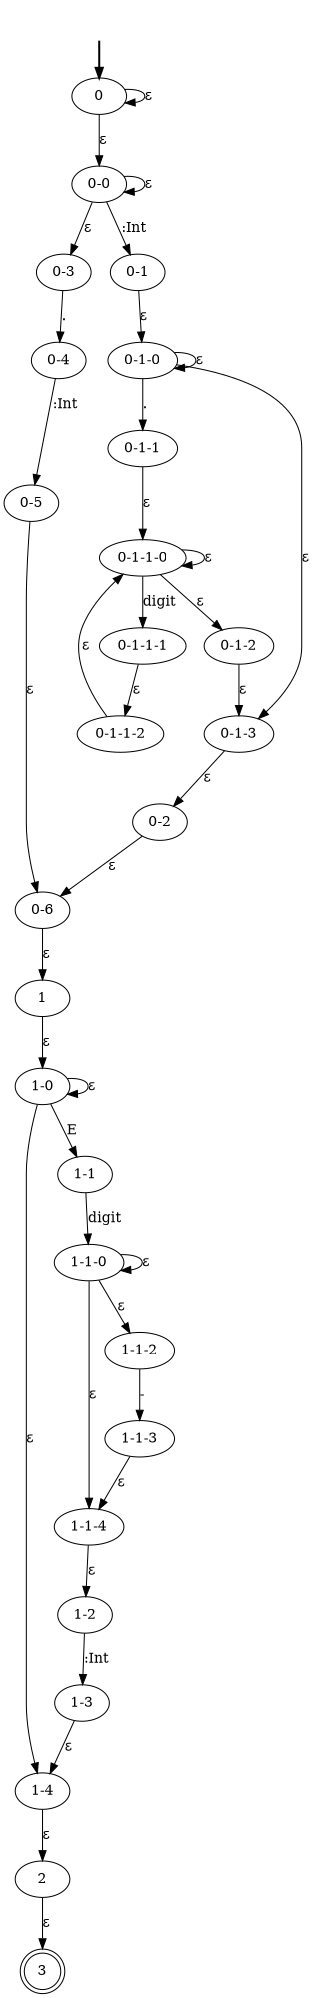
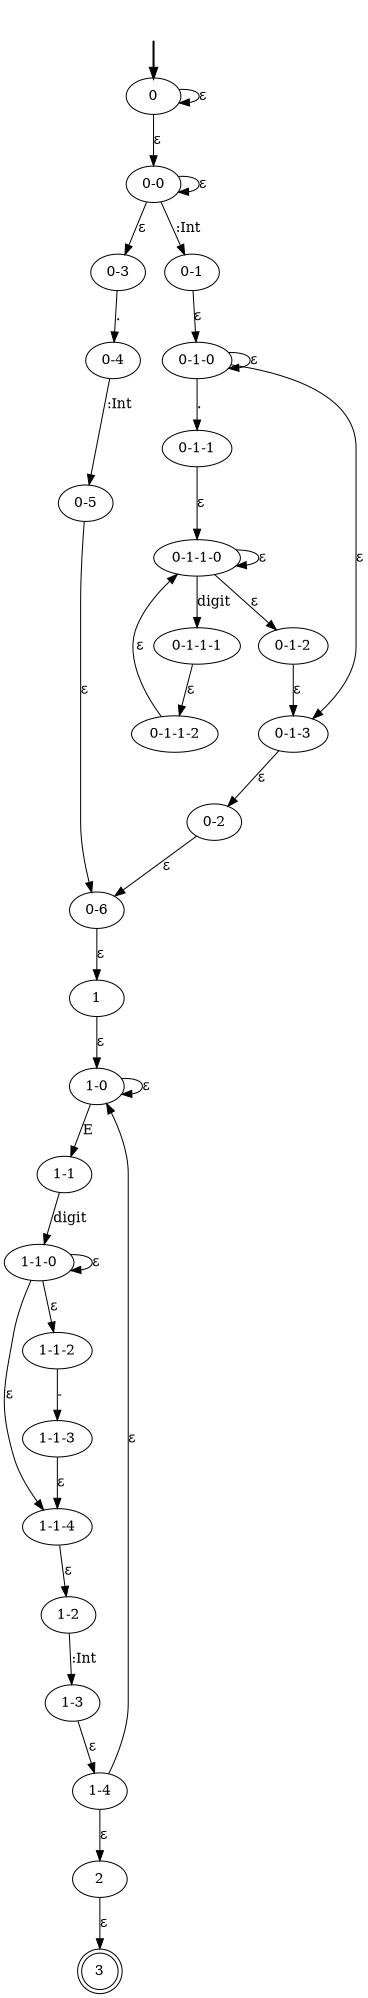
edge "1-0" -> "1-4": reversed
